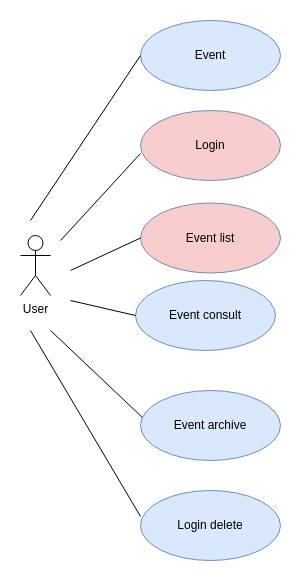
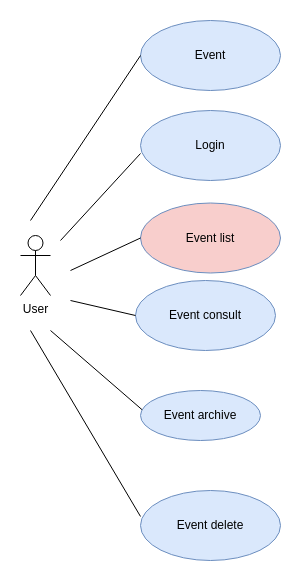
node "Login": fillcolor #f8cecc -> #dae8fc
node "Event archive": size 140x70 -> 120x50
node "Login delete": label "Login delete" -> "Event delete"
